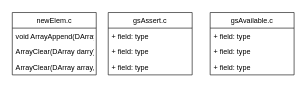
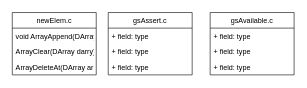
node "ArrayClear(DArray array, int n)": label "ArrayClear(DArray array, int n)" -> "ArrayDeleteAt(DArray array, int n)"
